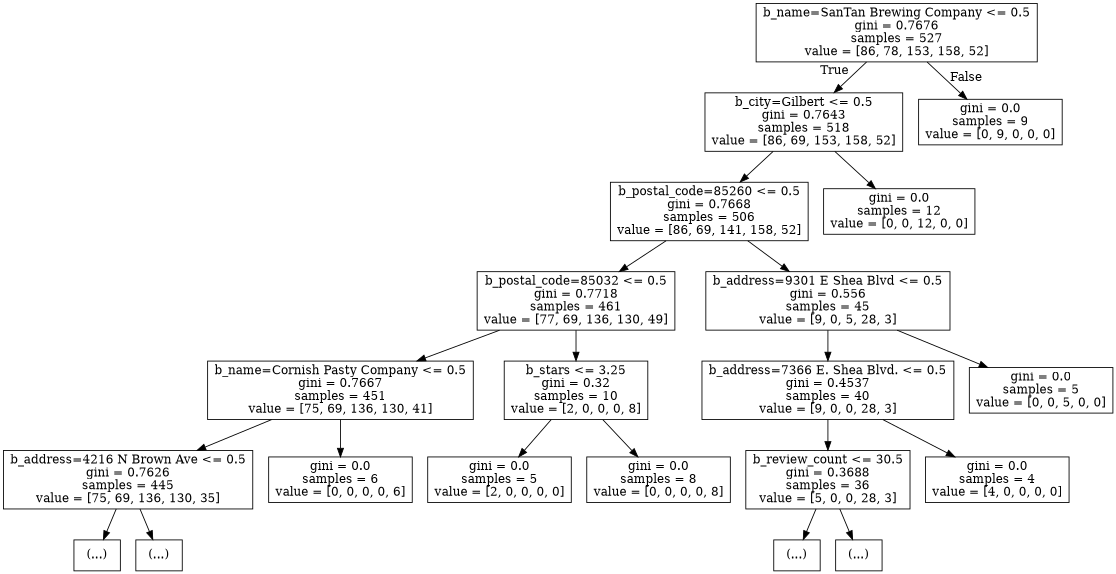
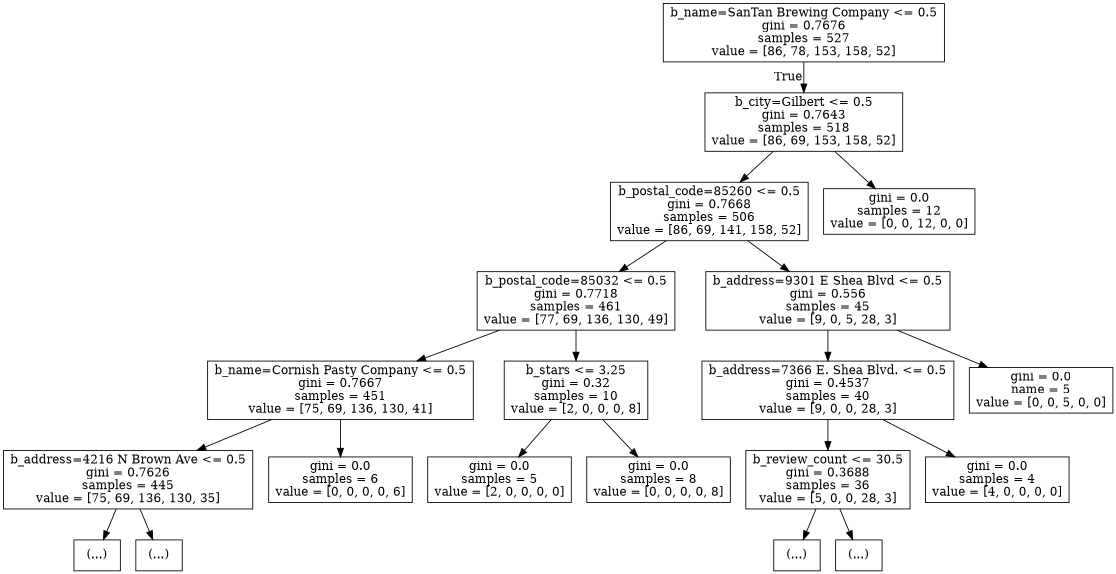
node "gini = 0.0 samples = 9 value = [0, 9, 0, 0, 0]": removed
node "gini = 0.0 samples = 5 value = [0, 0, 5, 0, 0]": label "gini = 0.0 samples = 5 value = [0, 0, 5, 0, 0]" -> "gini = 0.0 name = 5 value = [0, 0, 5, 0, 0]"
